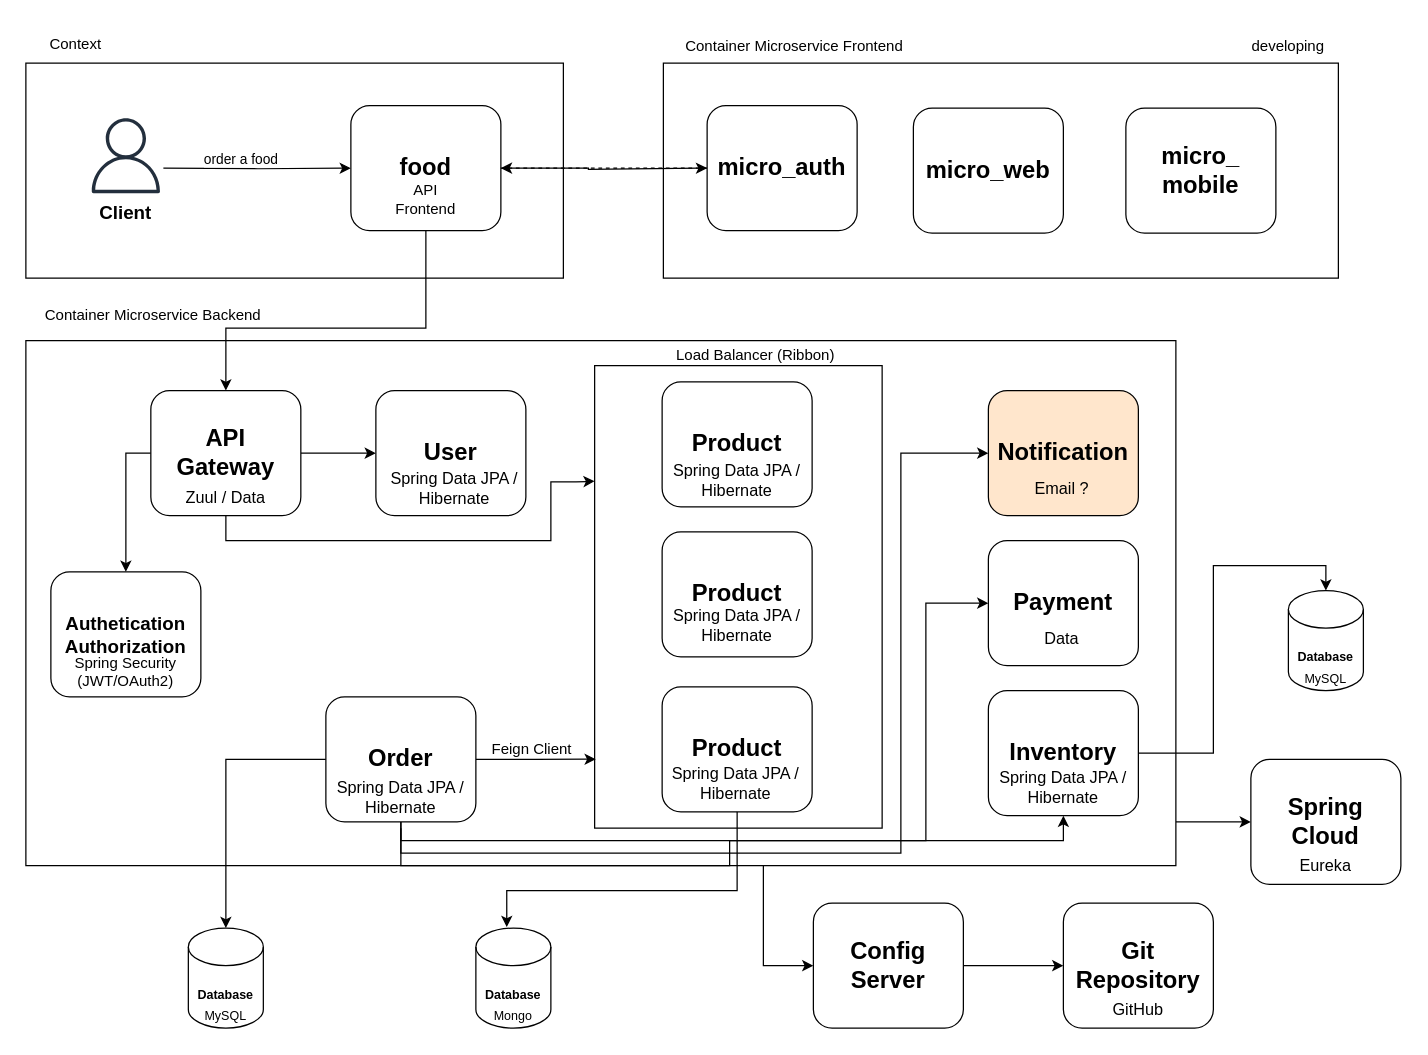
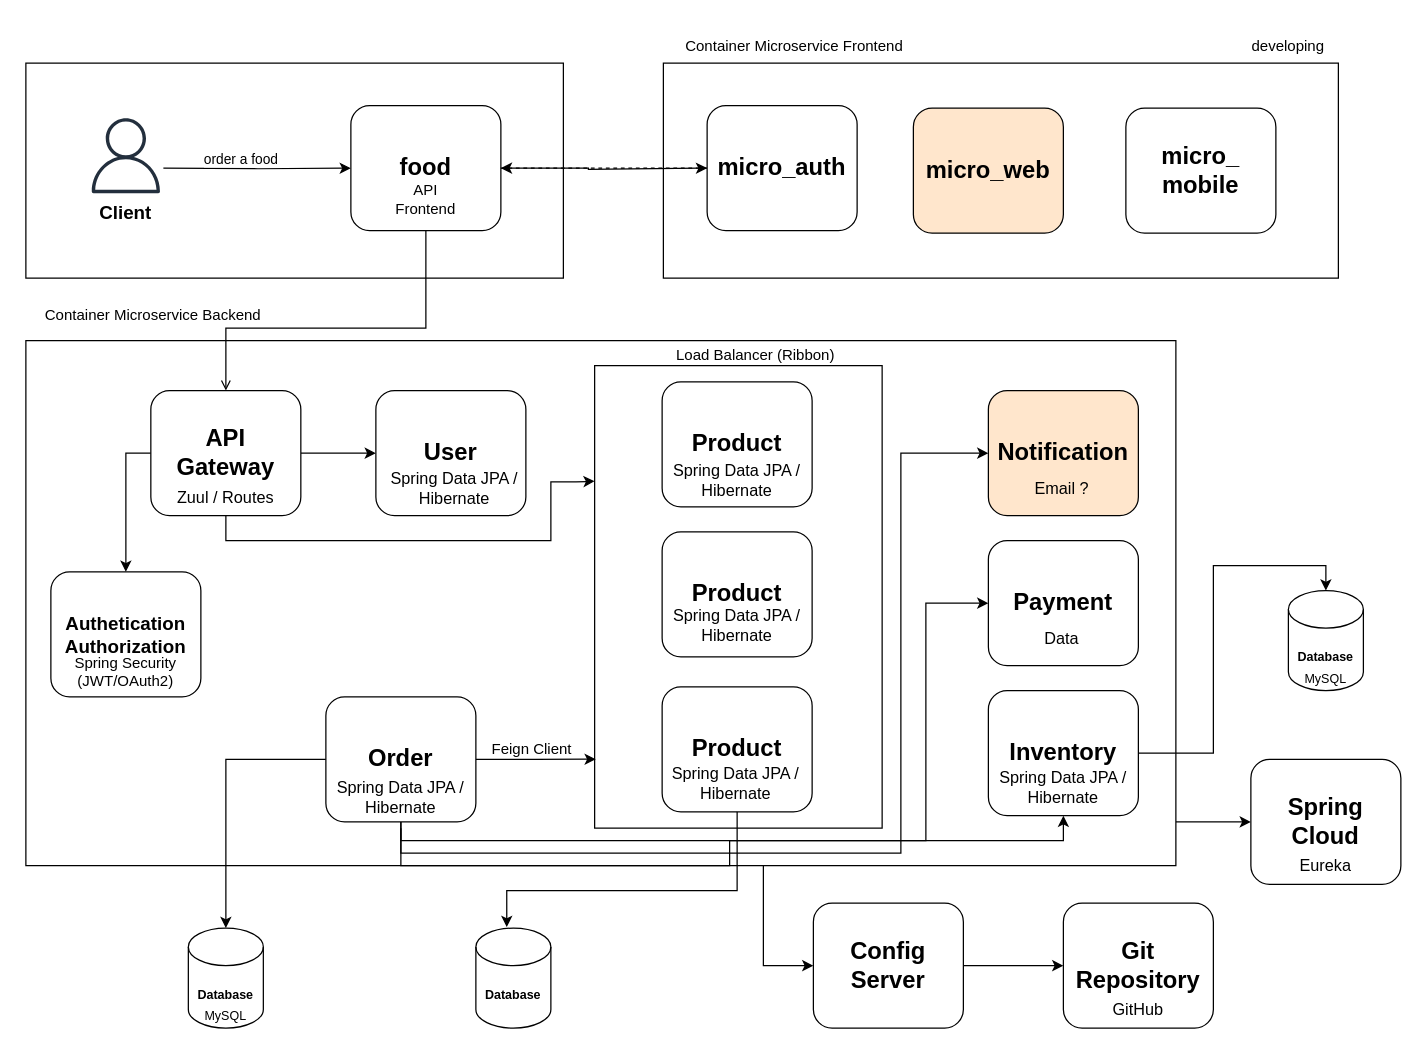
node "Context": removed
node "micro_web": fillcolor #ffffff -> #ffe6cc
edge "food" -> "API Gateway": arrowhead classic -> open
node "Zuul / Data": label "Zuul / Data" -> "Zuul / Routes"
node "Mongo": removed
